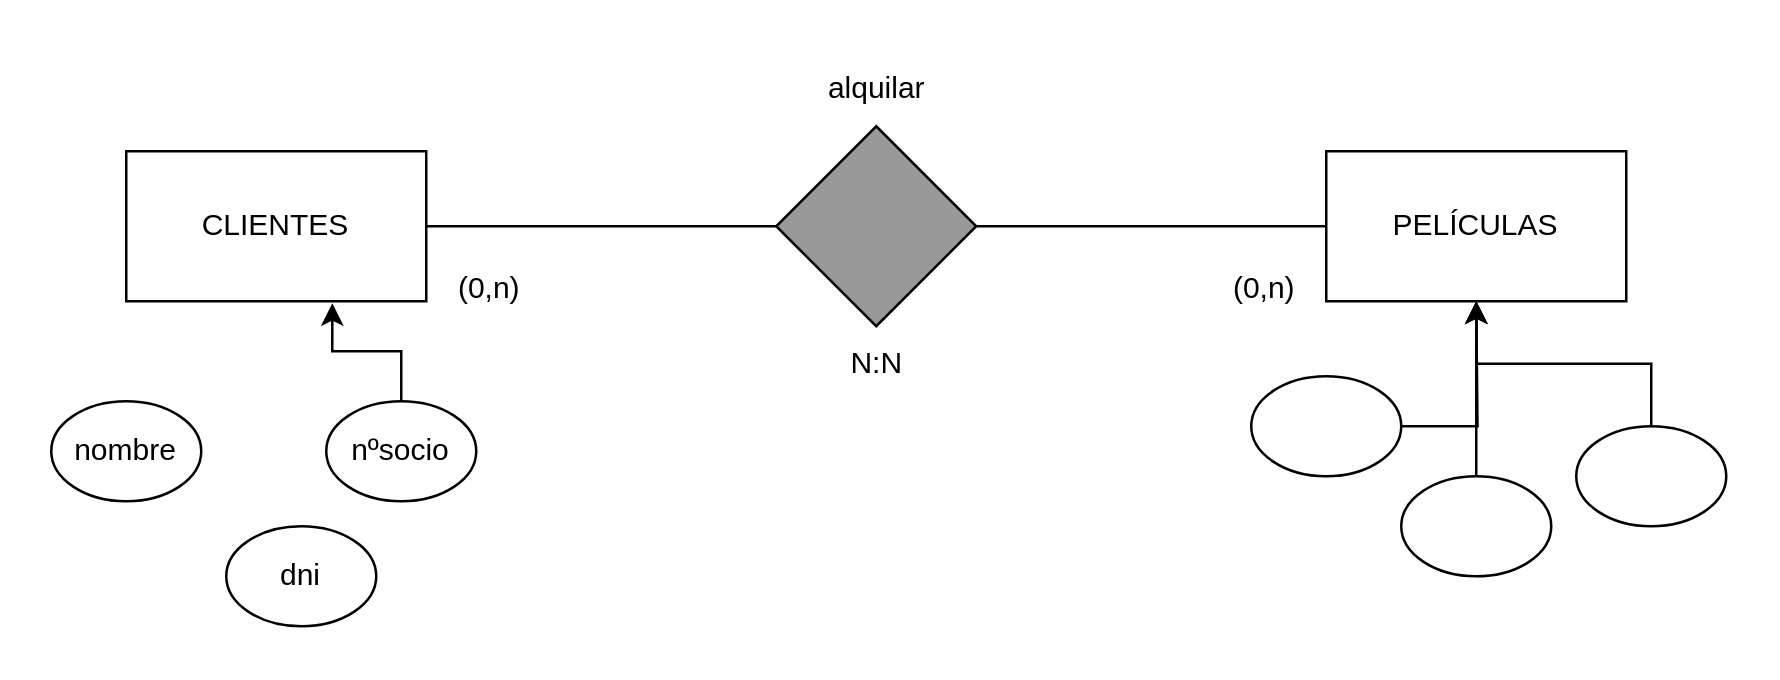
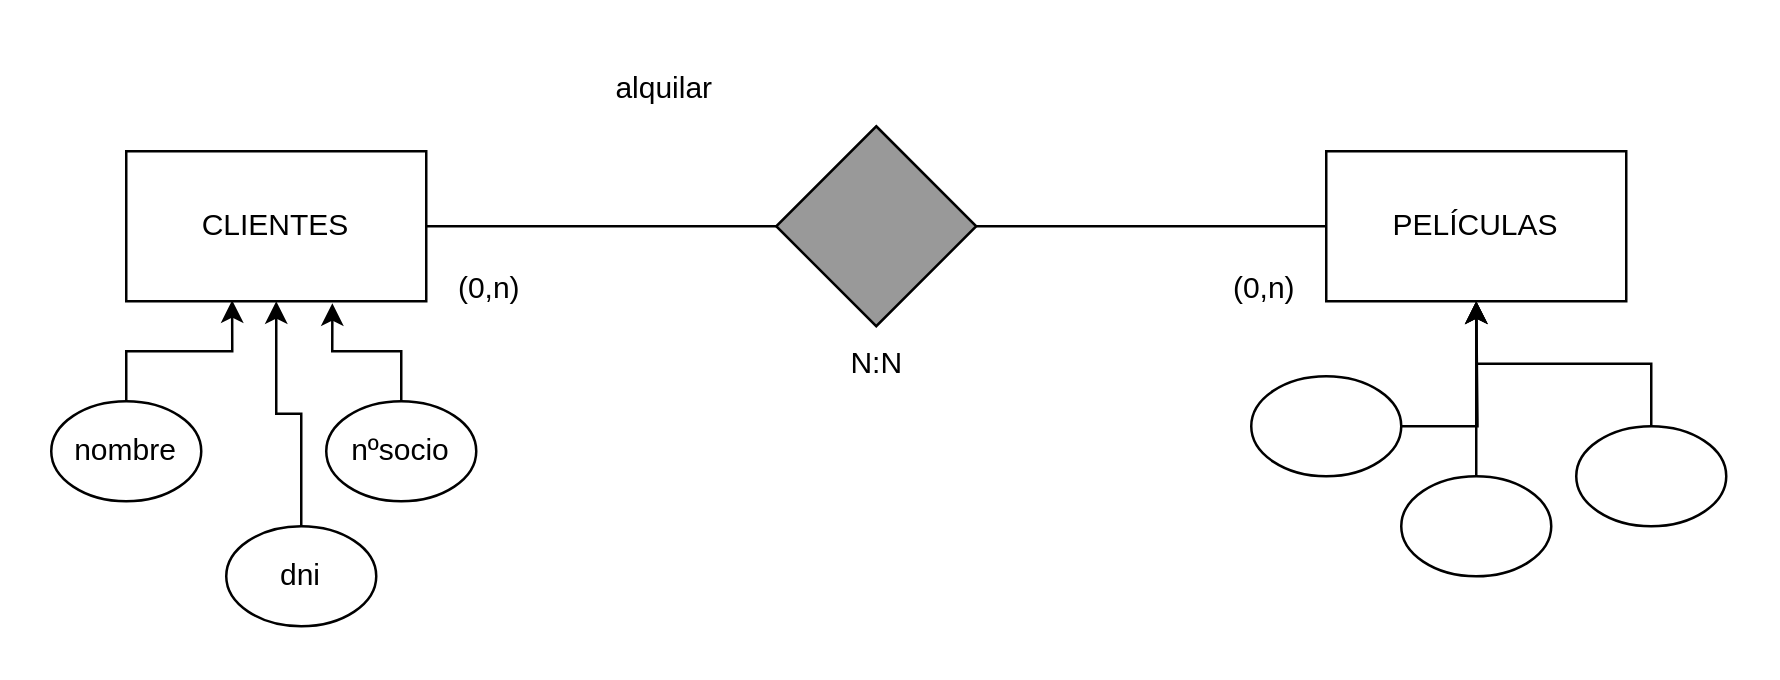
node "alquilar": moved (876, 89) -> (664, 89)
edge "nombre" -> "CLIENTES": added
edge "dni" -> "CLIENTES": added
